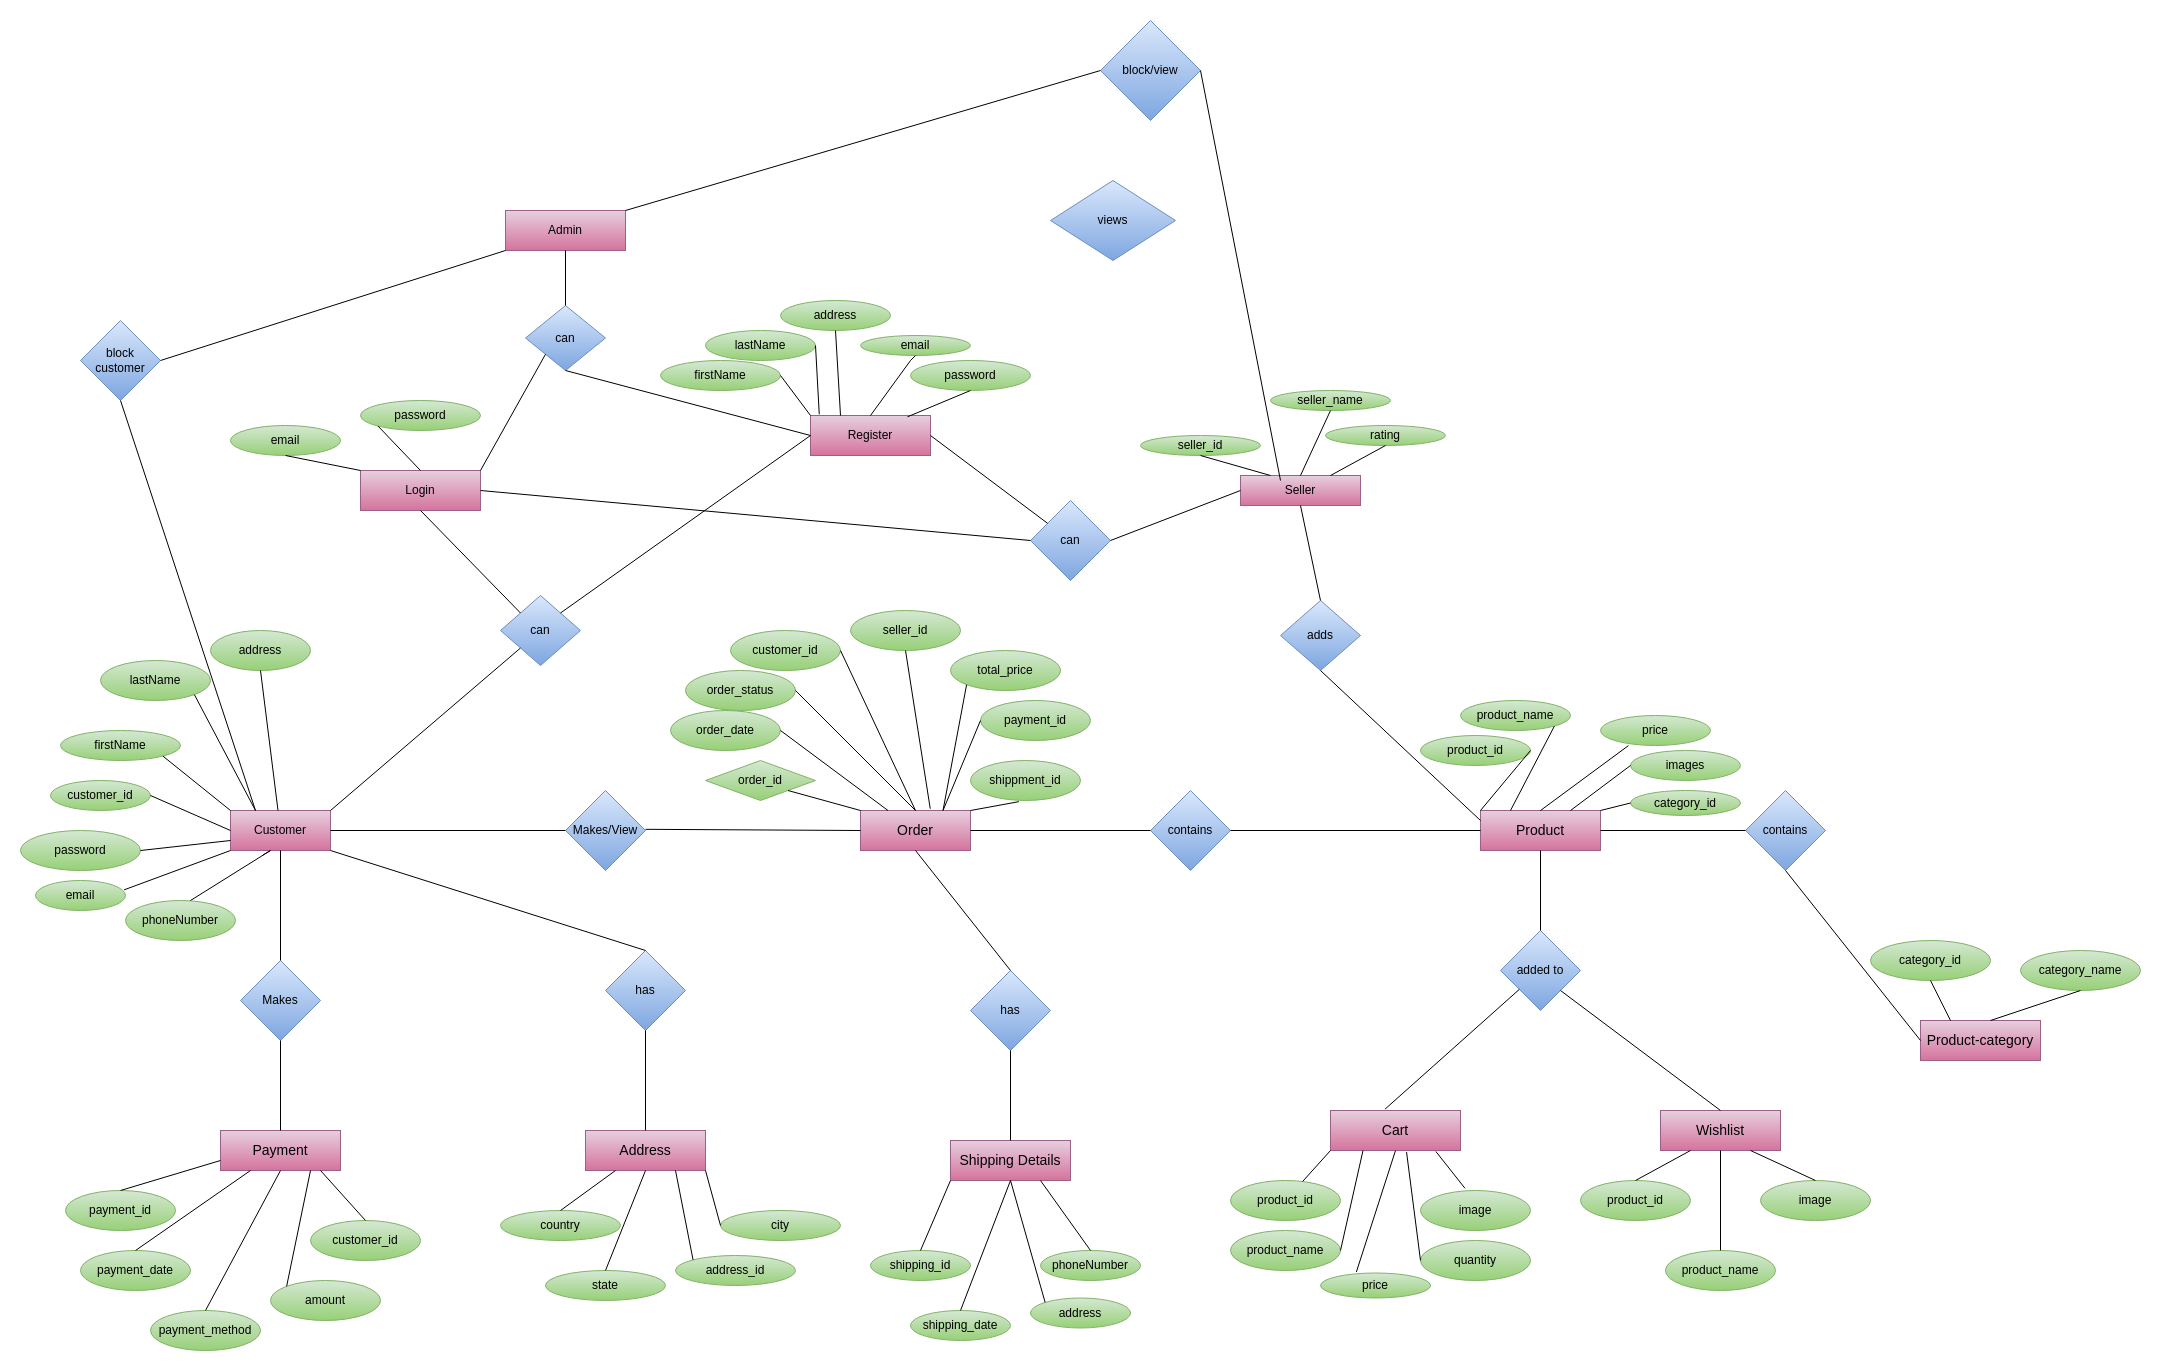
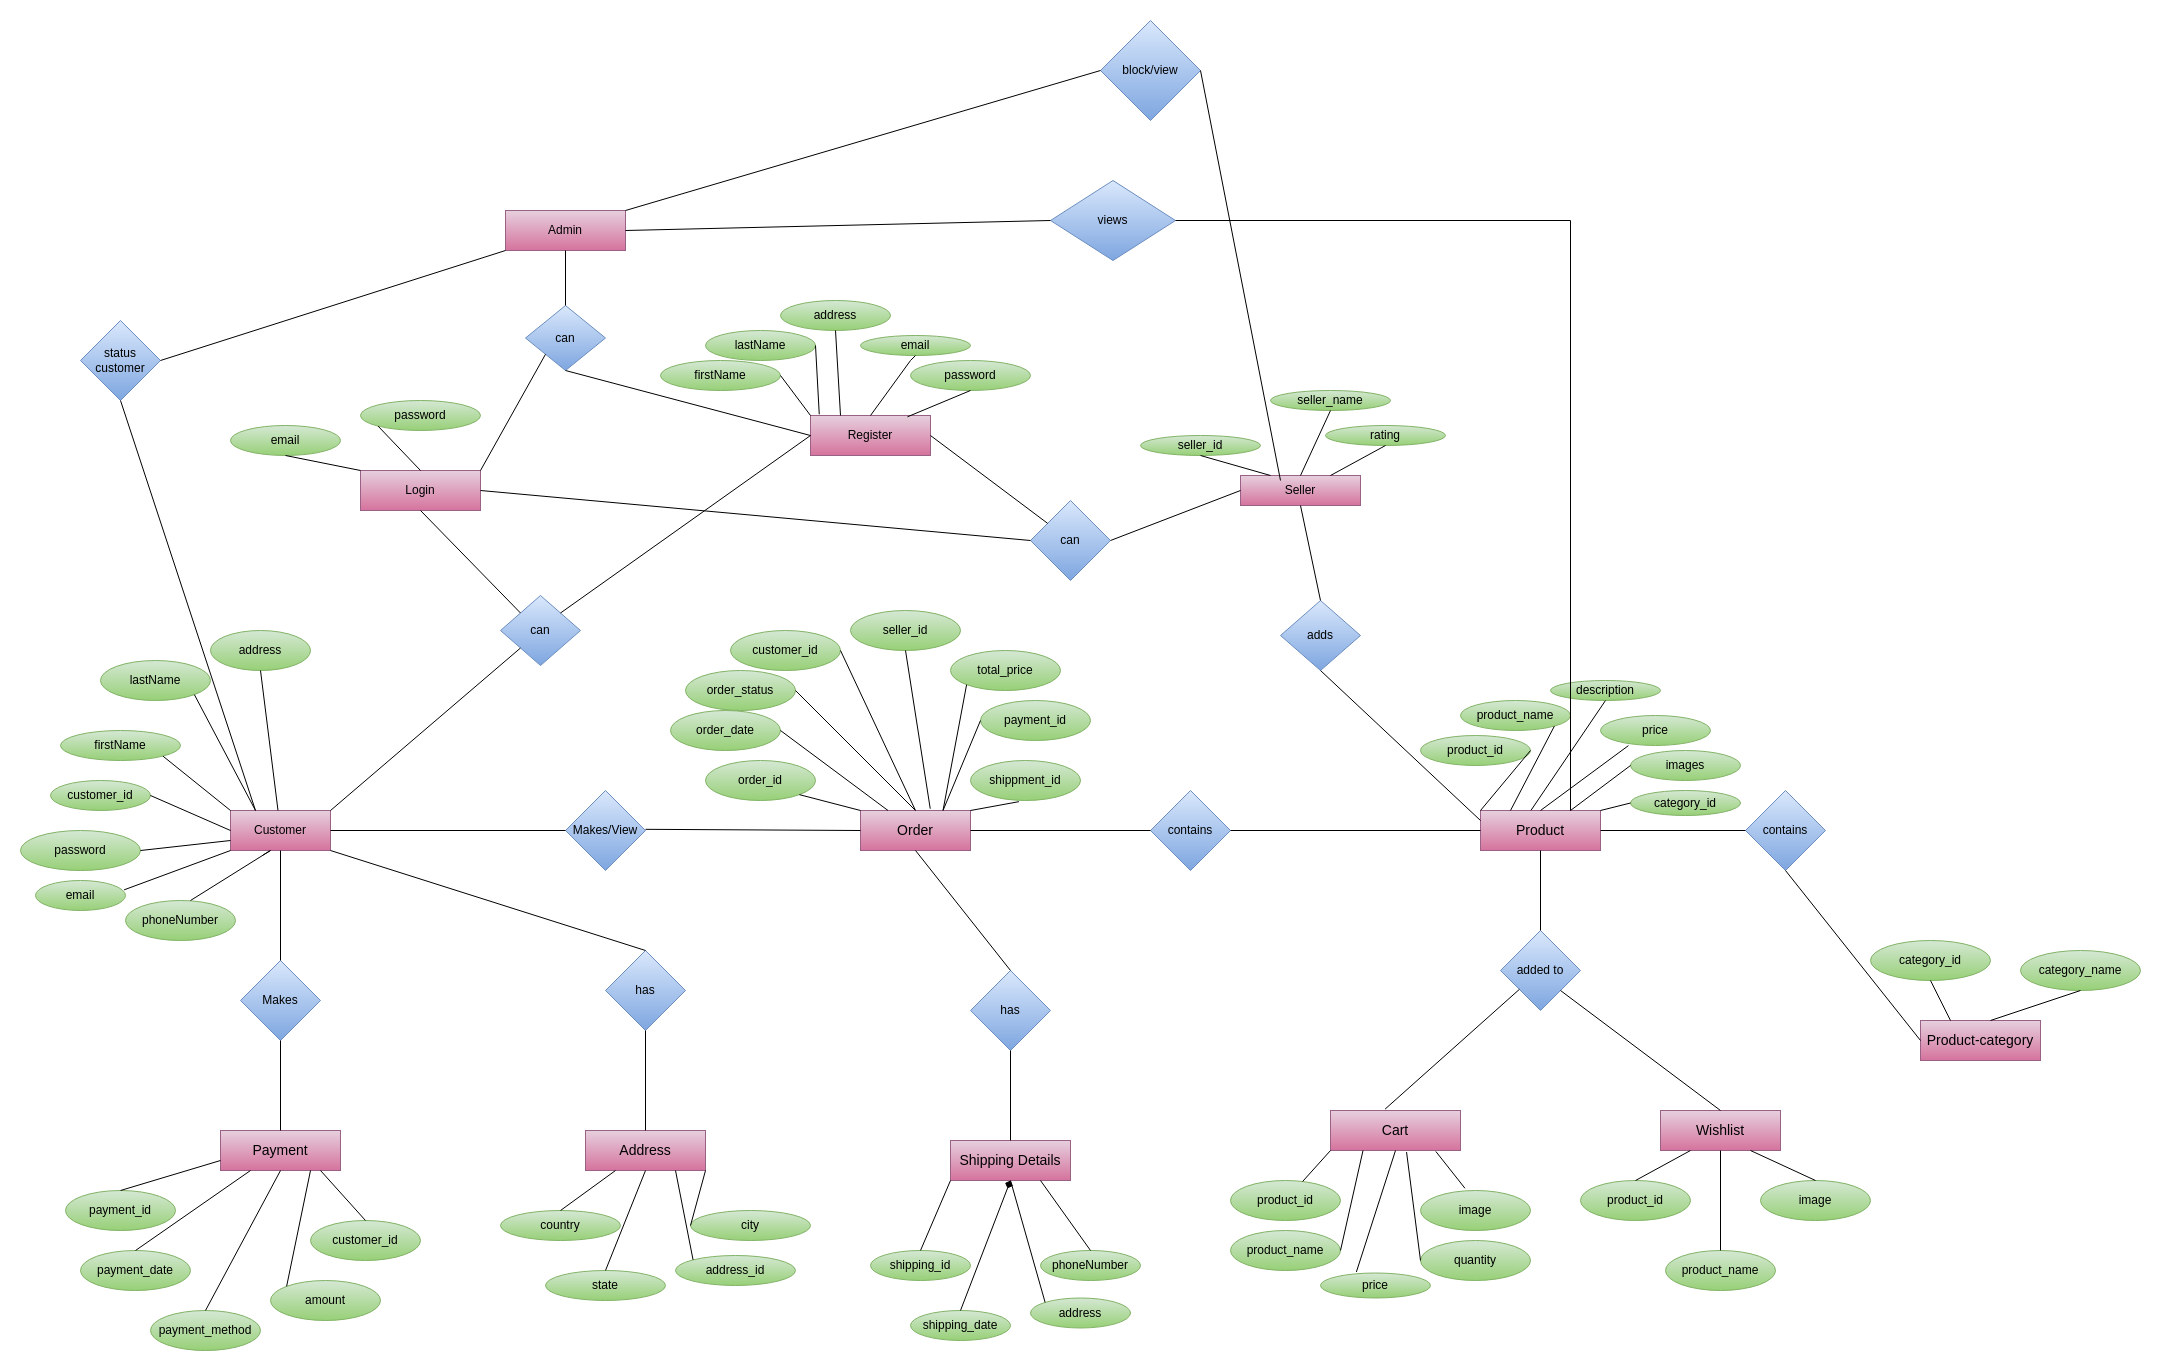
edge "views" -- "Admin": added
edge "views" -- "Product": added
node "block customer": label "block customer" -> "status customer"
node "description": added
edge "description" -- "Product": added
node "order_id": shape diamond -> ellipse
edge "Shipping Details" -- "shipping_date": arrowhead none -> diamond
node "city": moved (781, 1226) -> (751, 1226)
